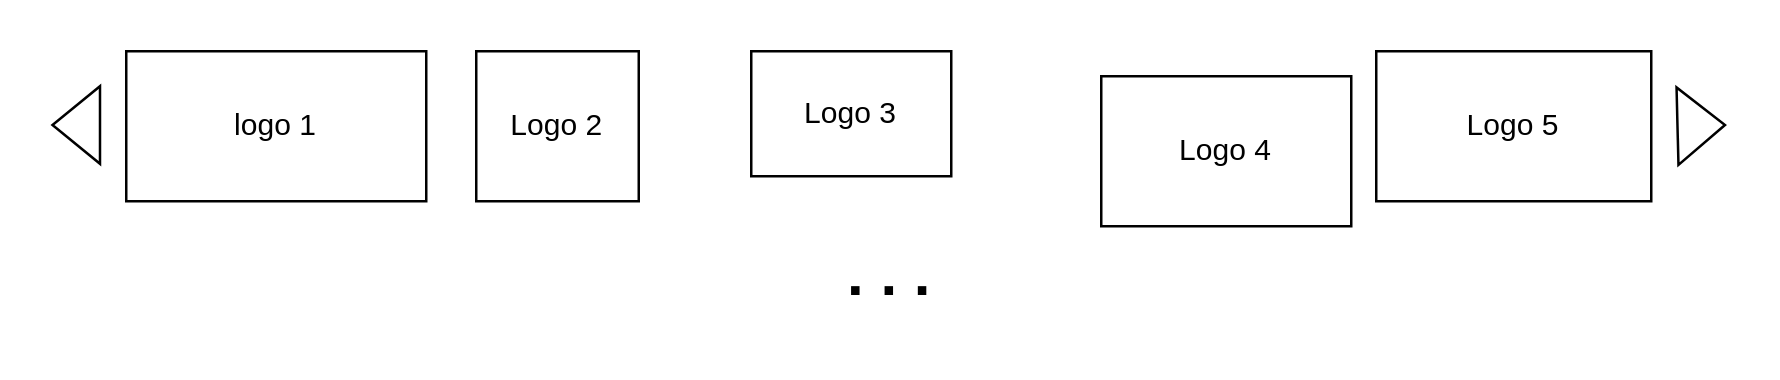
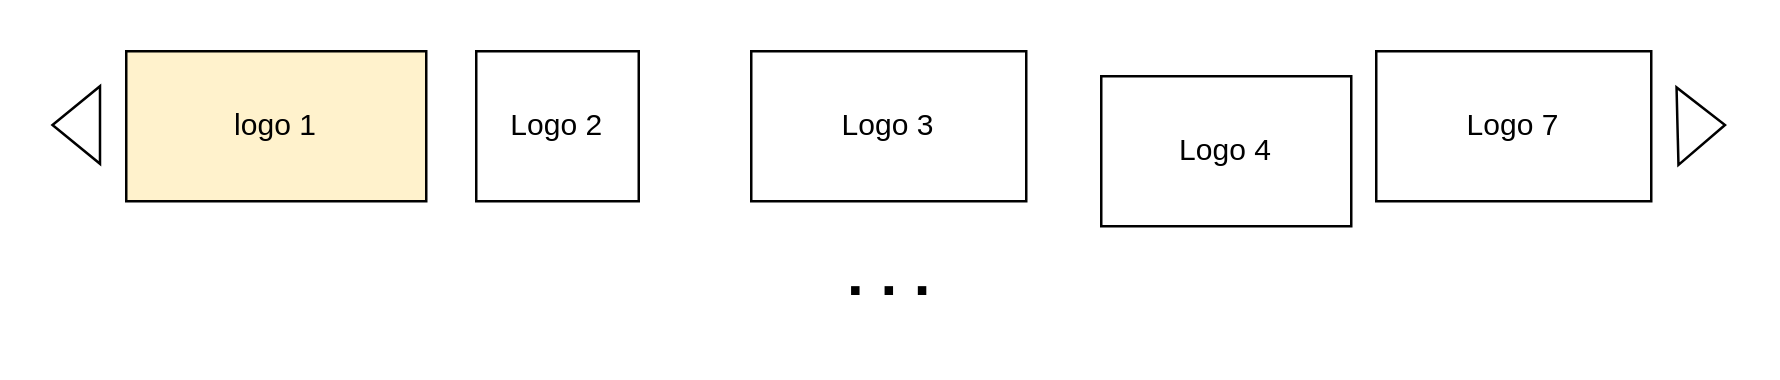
node "Logo 3": size 200x125 -> 275x150
node "logo 1": fillcolor #ffffff -> #fff2cc
node "Logo 5": label "Logo 5" -> "Logo 7"
